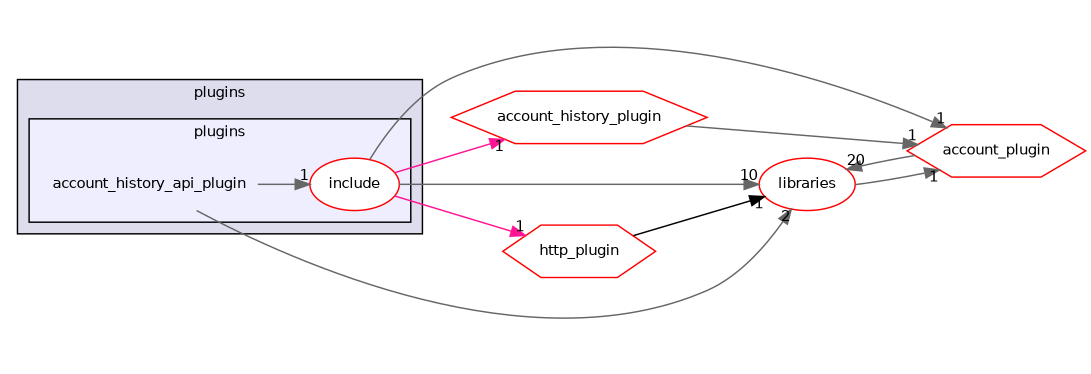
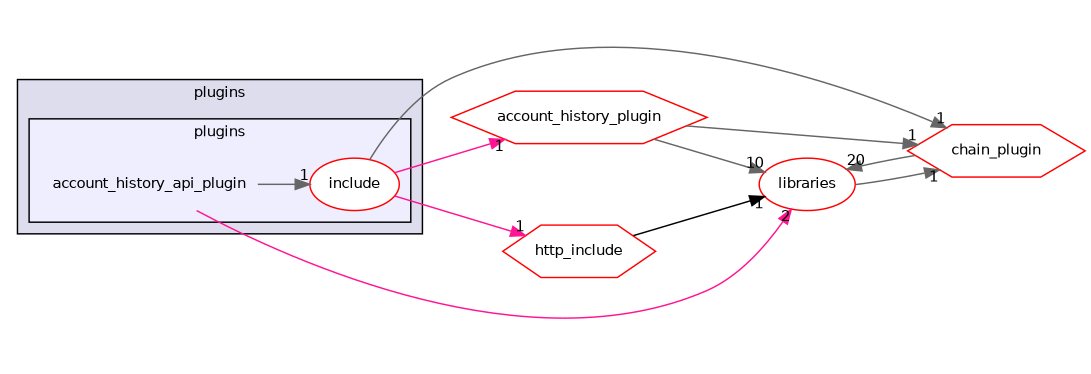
node "account_plugin": label "account_plugin" -> "chain_plugin"
edge "include" -> "libraries": now "account_history_plugin" -> "libraries"
node "http_plugin": label "http_plugin" -> "http_include"
edge "account_history_api_plugin" -> "libraries": color gray40 -> deeppink
